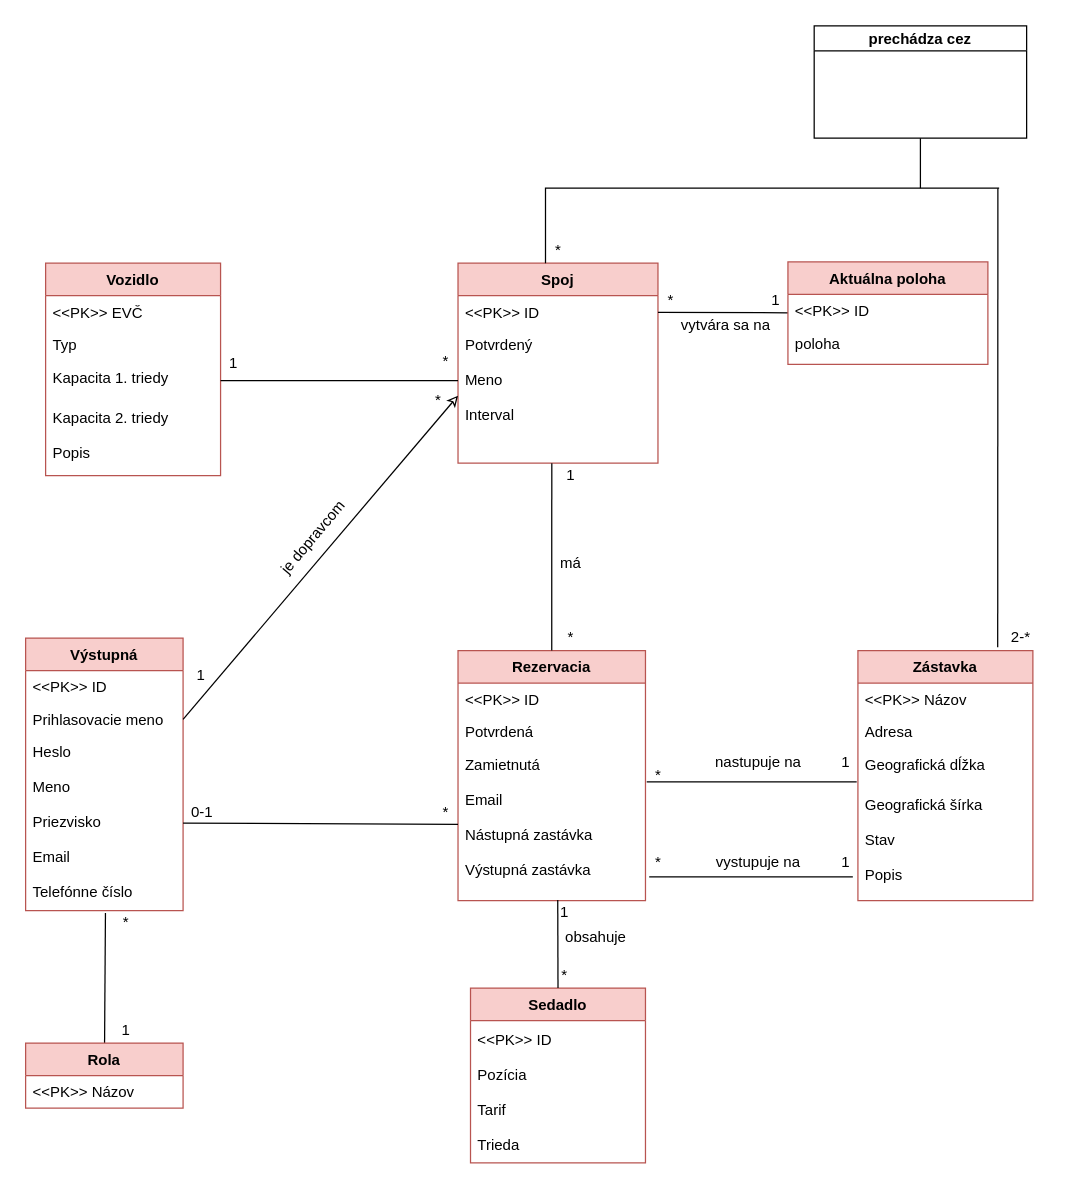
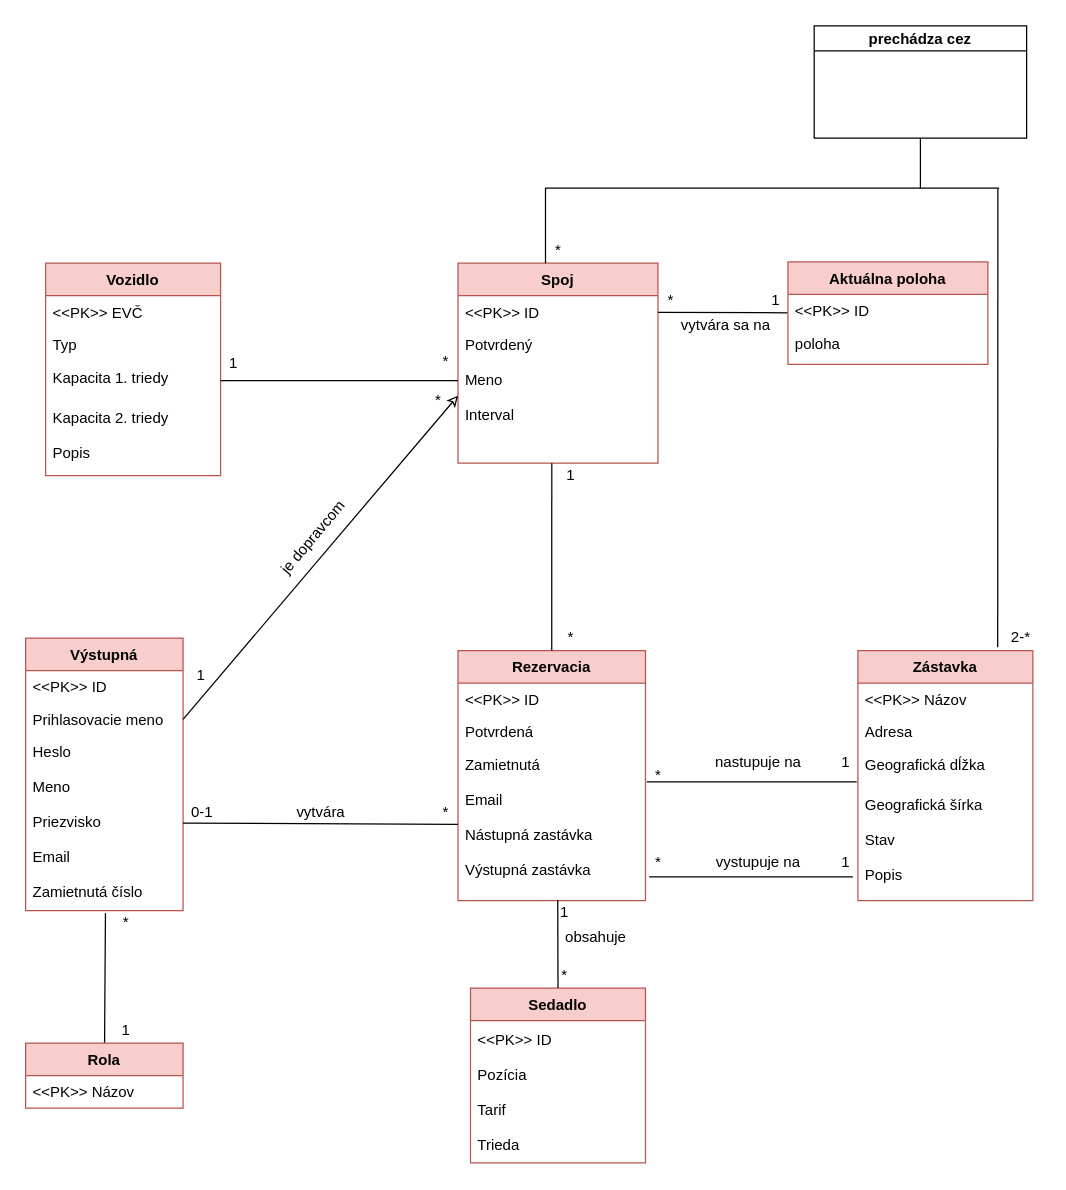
node "má": removed
node "Heslo Meno Priezvisko Email Telefónne číslo": label "Heslo Meno Priezvisko Email Telefónne číslo" -> "Heslo Meno Priezvisko Email Zamietnutá číslo"
node "vytvára": added
